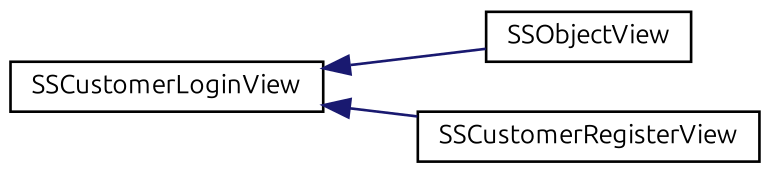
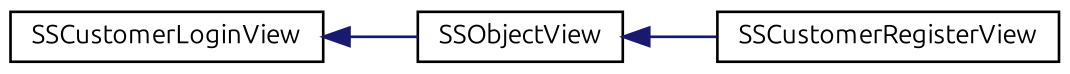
edge "SSCustomerRegisterView" -> "SSCustomerLoginView": now "SSCustomerRegisterView" -> "SSObjectView"
